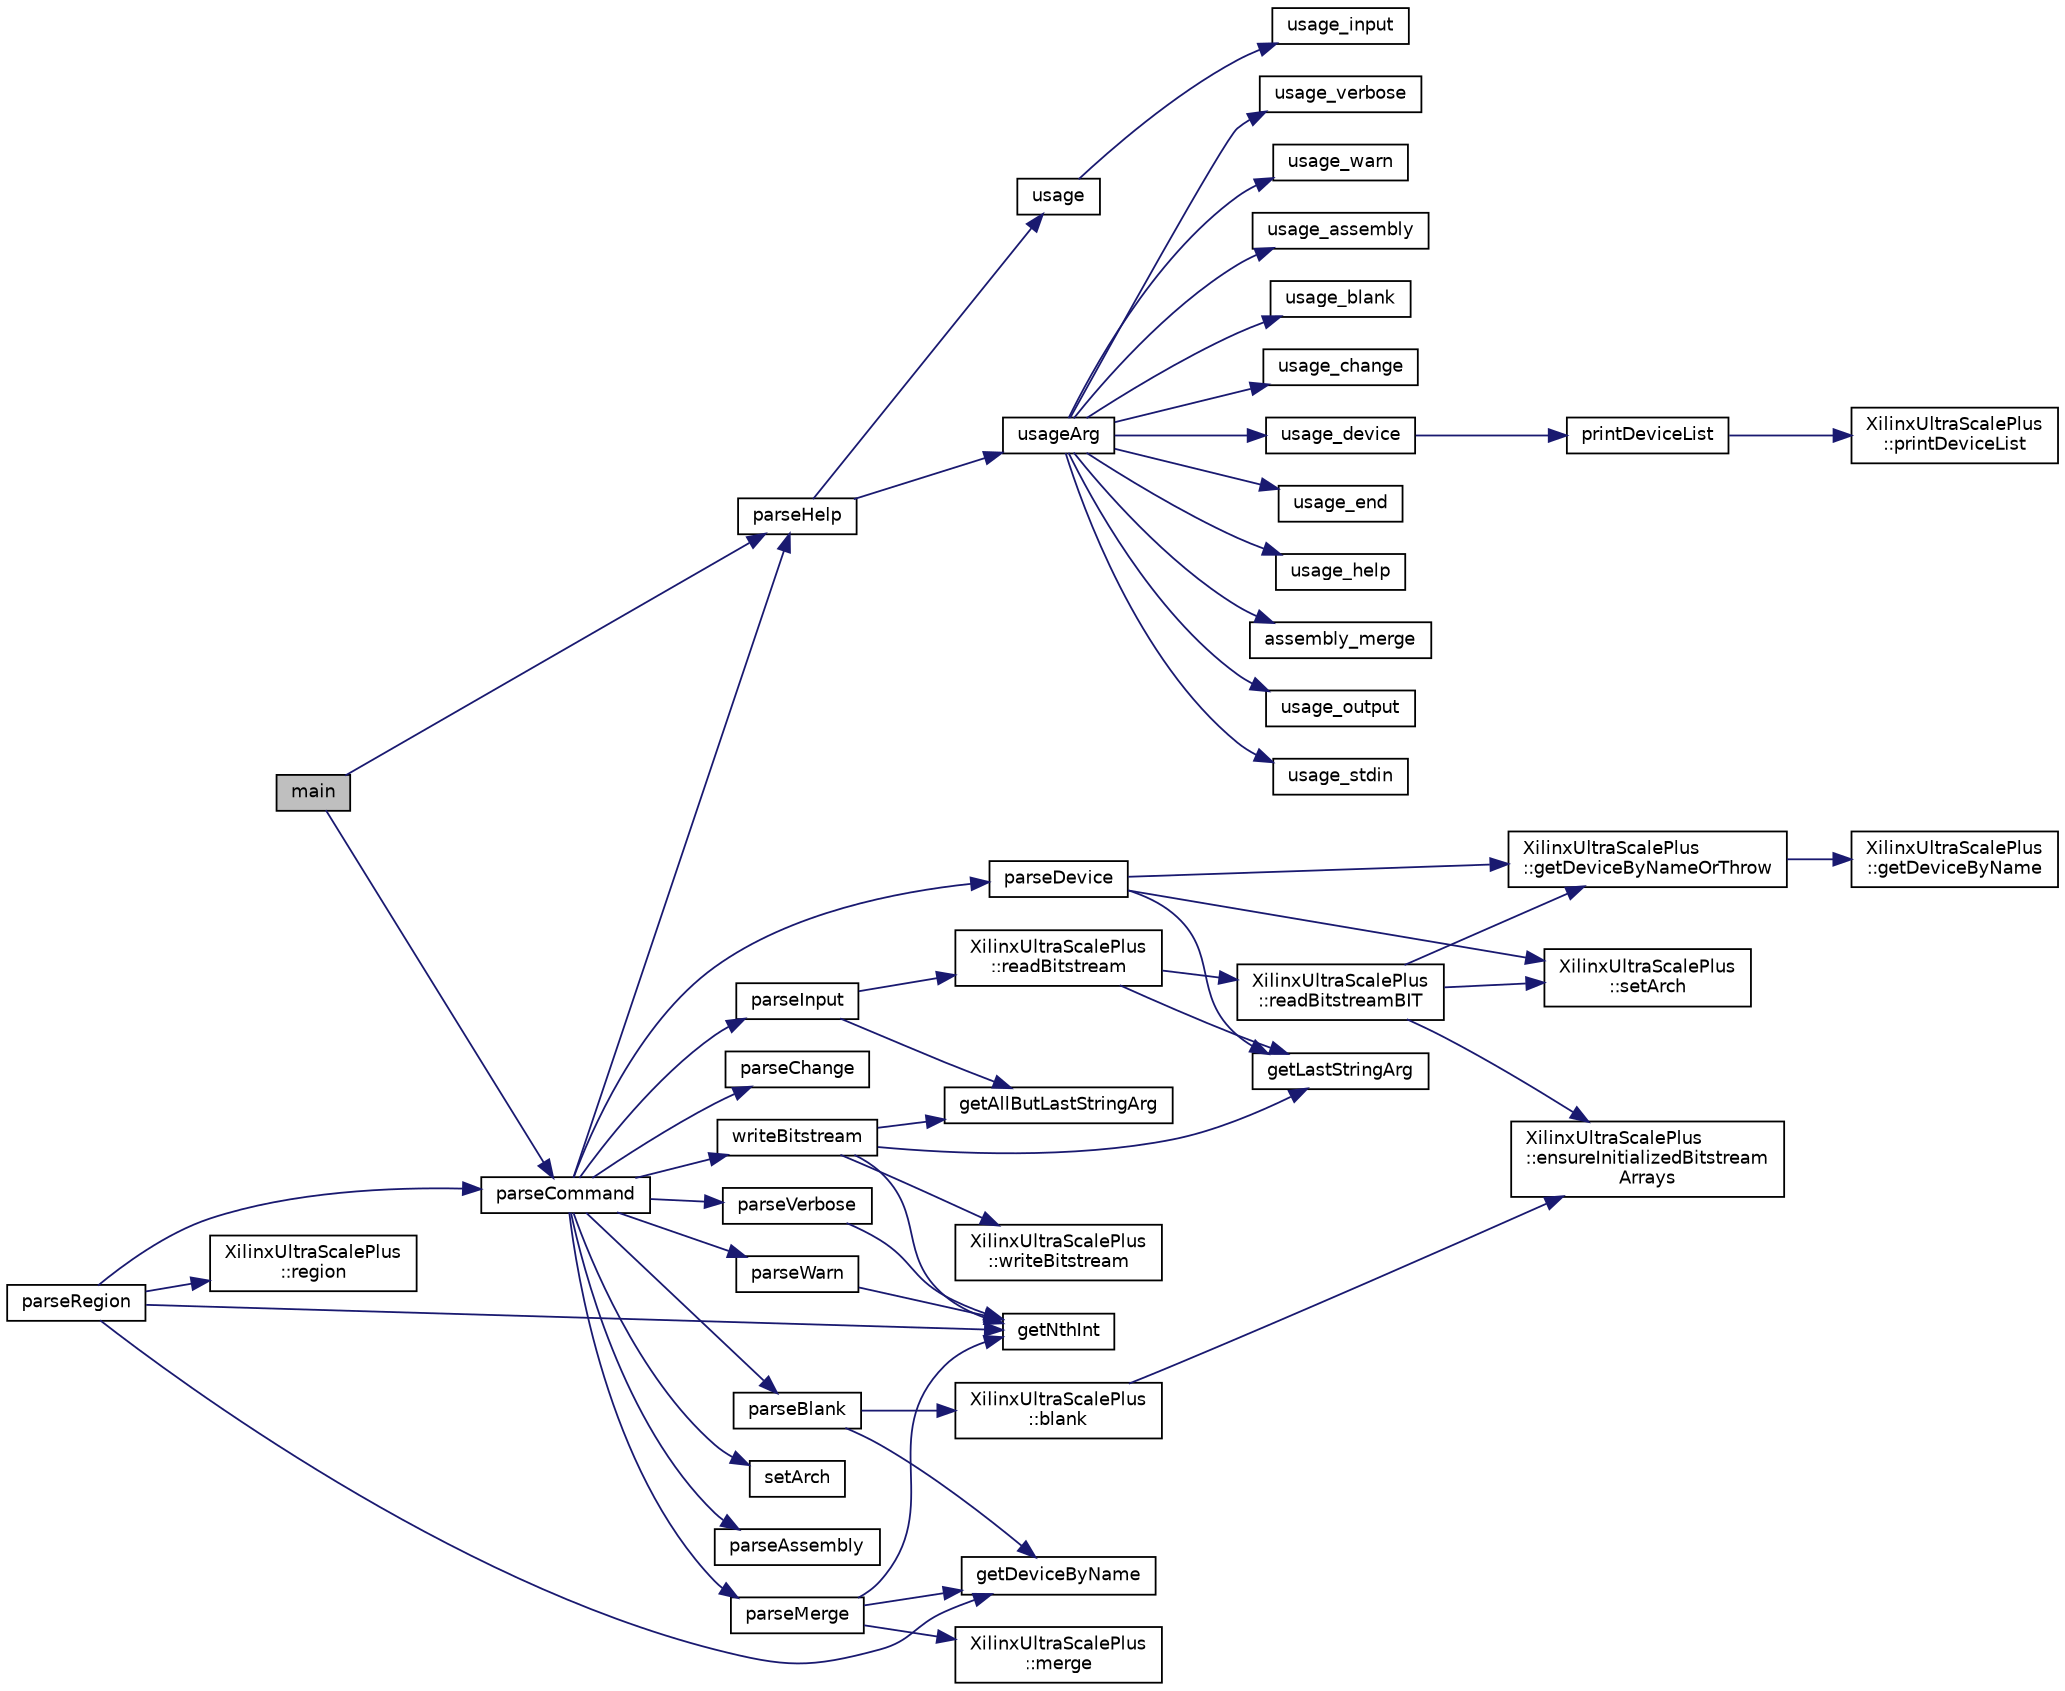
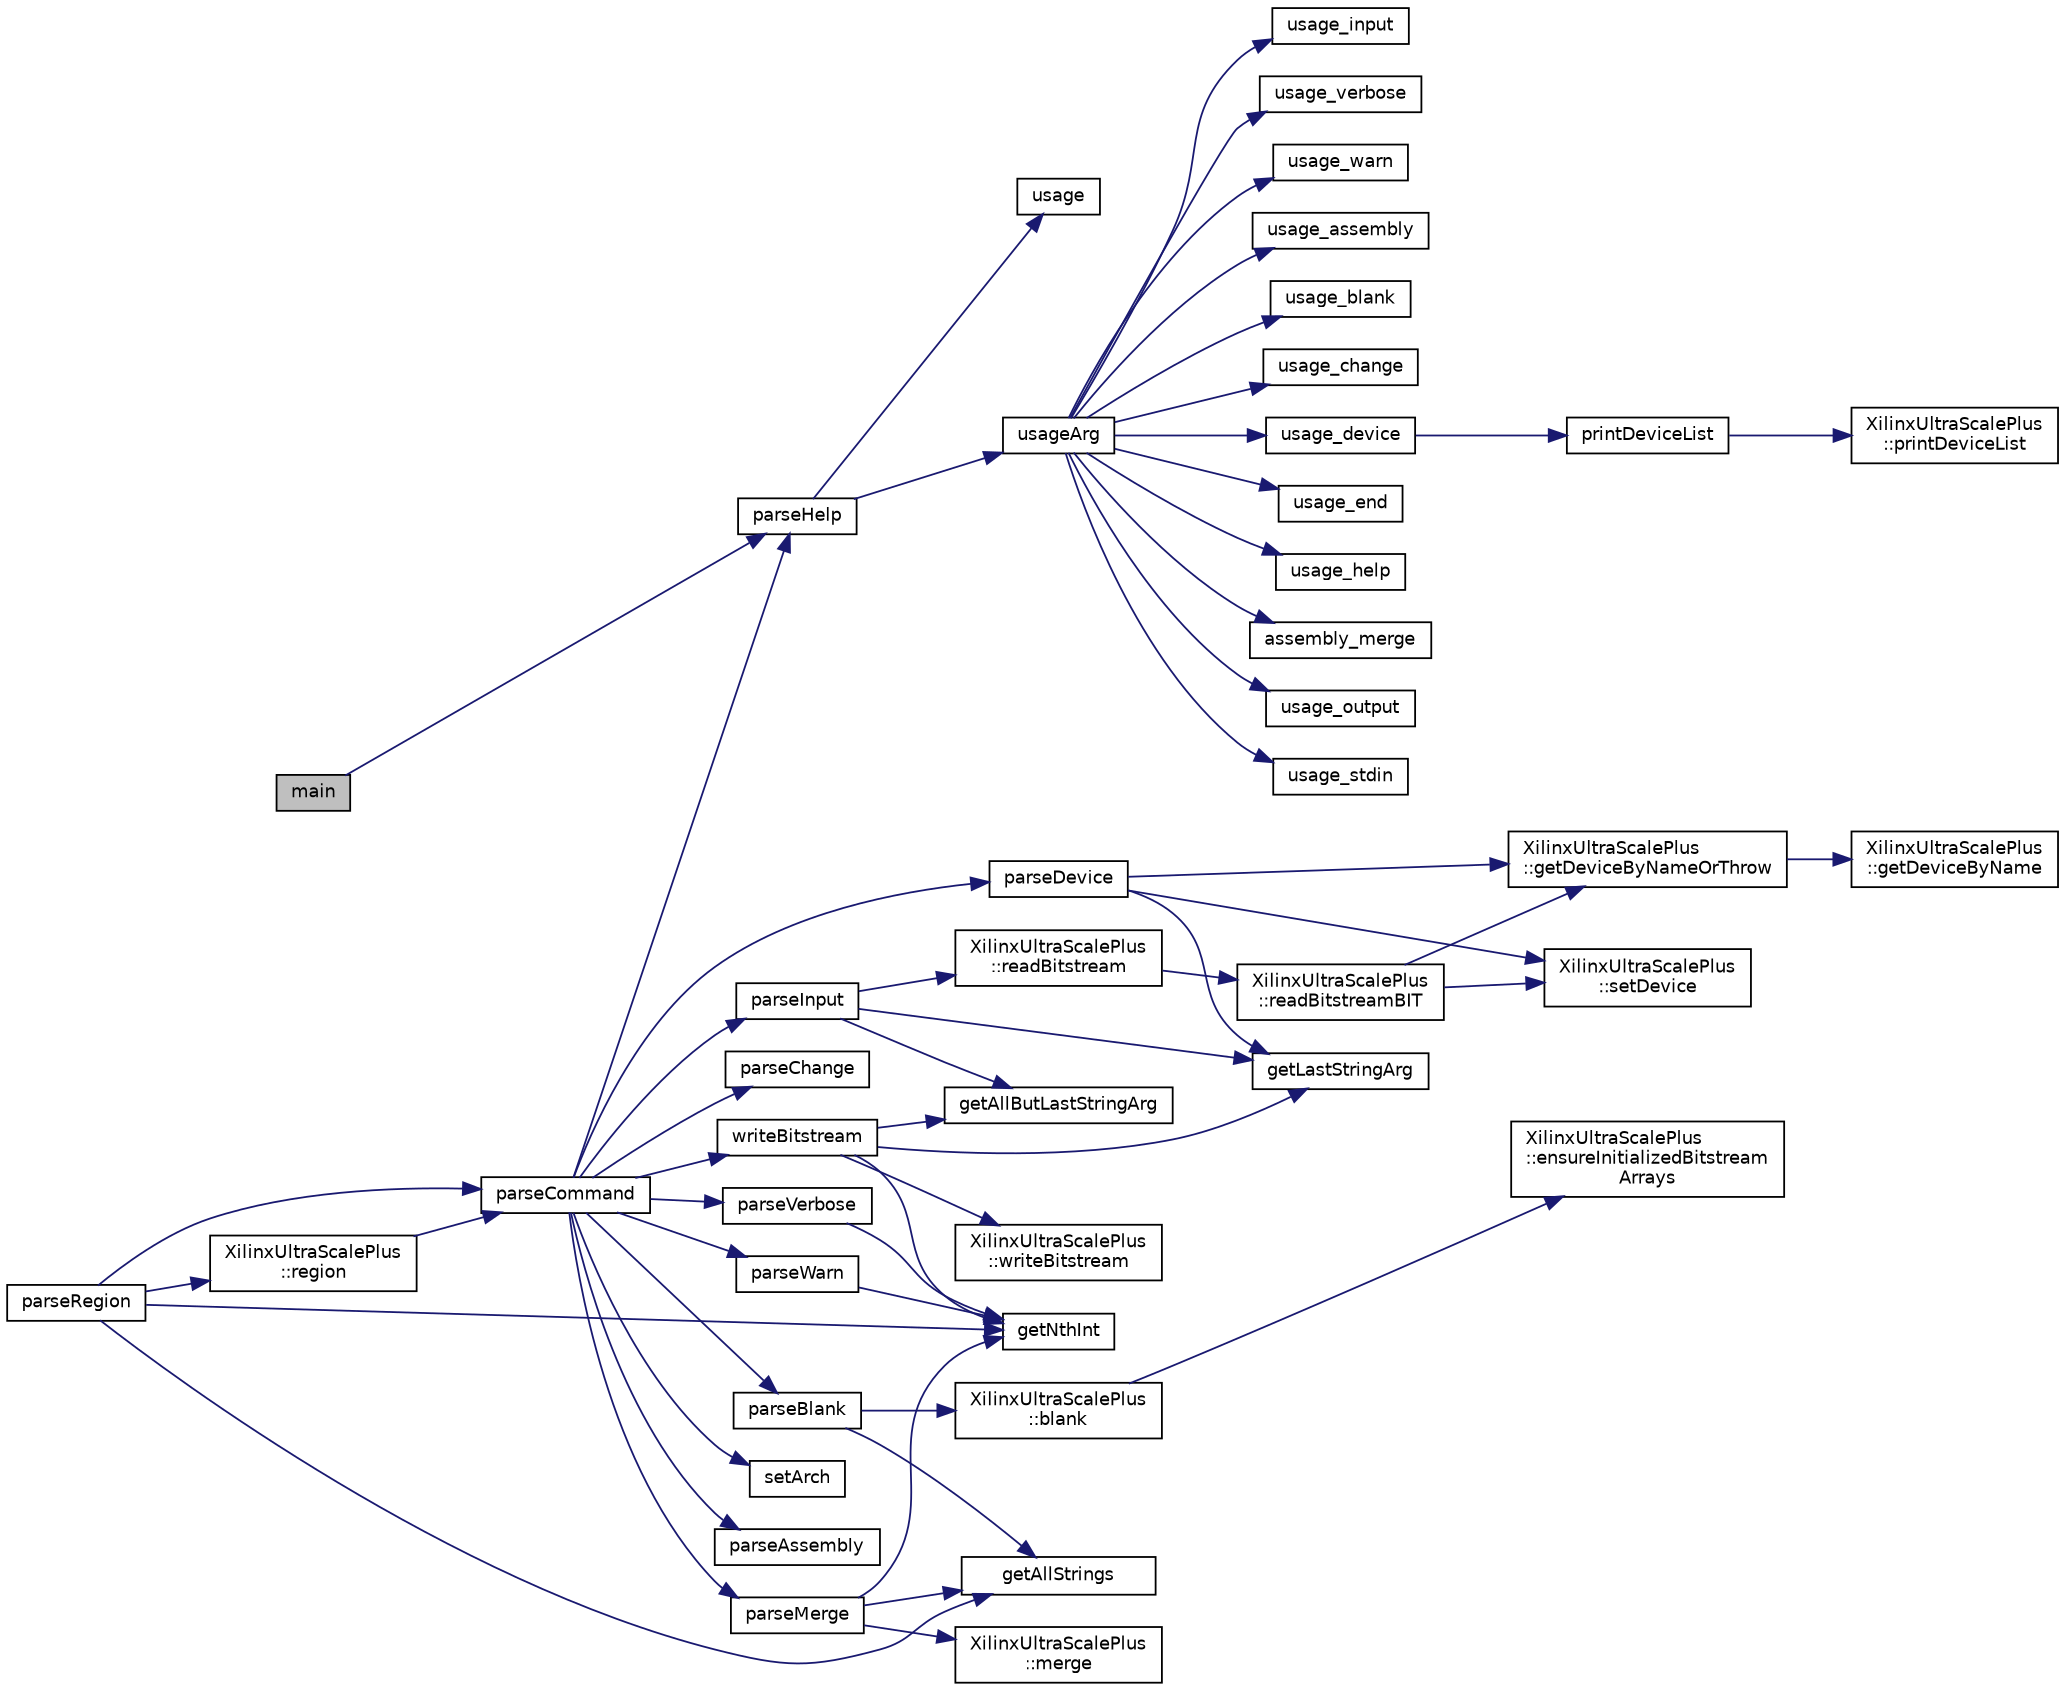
edge "usage" -> "usage_input": now "usageArg" -> "usage_input"
node "XilinxUltraScalePlus ::setArch": label "XilinxUltraScalePlus ::setArch" -> "XilinxUltraScalePlus ::setDevice"
edge "main" -> "parseCommand": now "XilinxUltraScalePlus ::region" -> "parseCommand"
edge "XilinxUltraScalePlus ::readBitstream" -> "getLastStringArg": now "parseInput" -> "getLastStringArg"
edge "XilinxUltraScalePlus ::readBitstreamBIT" -> "XilinxUltraScalePlus ::ensureInitializedBitstream Arrays": removed
node "getDeviceByName": label "getDeviceByName" -> "getAllStrings"
